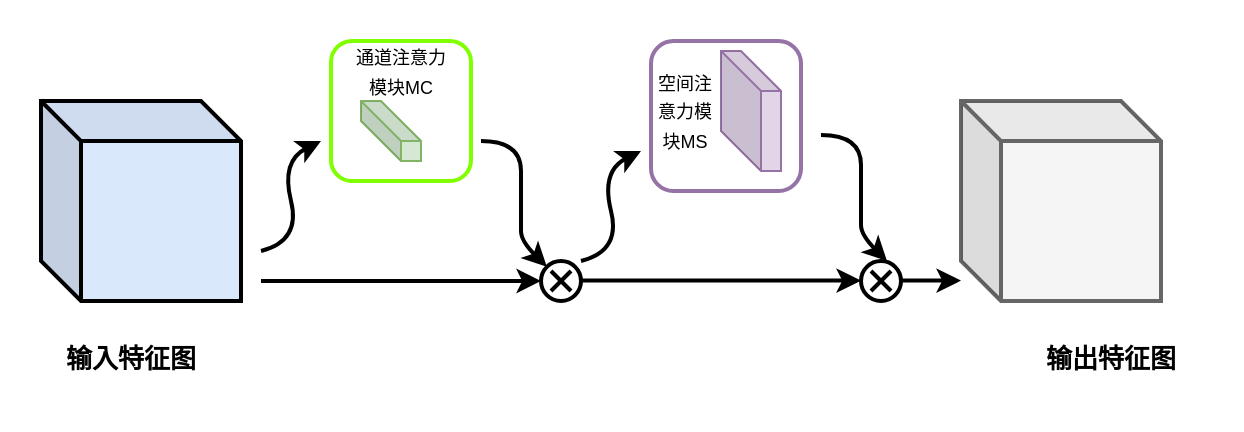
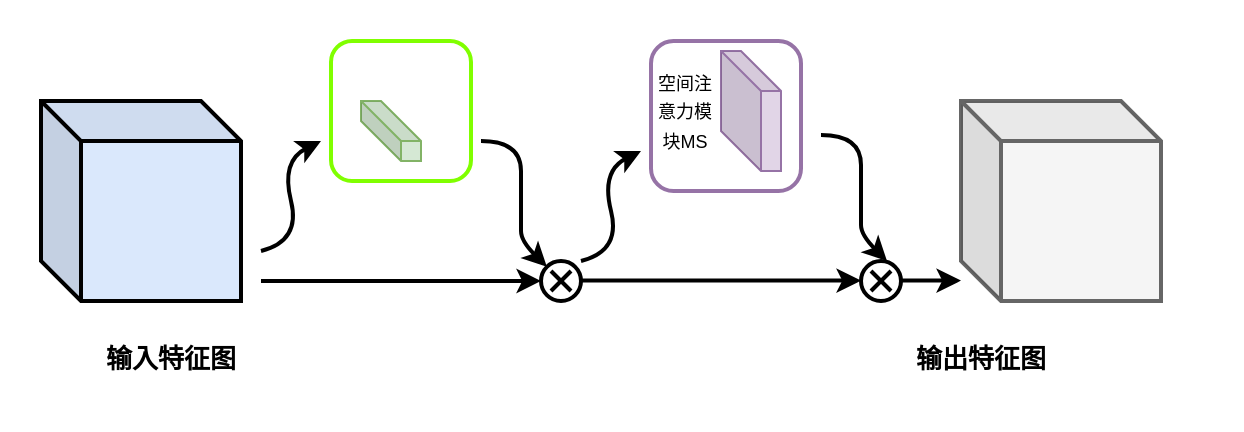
node "通道注意力模块MC": removed
node "输入特征图": moved (131, 359) -> (171, 359)
node "输出特征图": moved (1111, 359) -> (981, 359)
